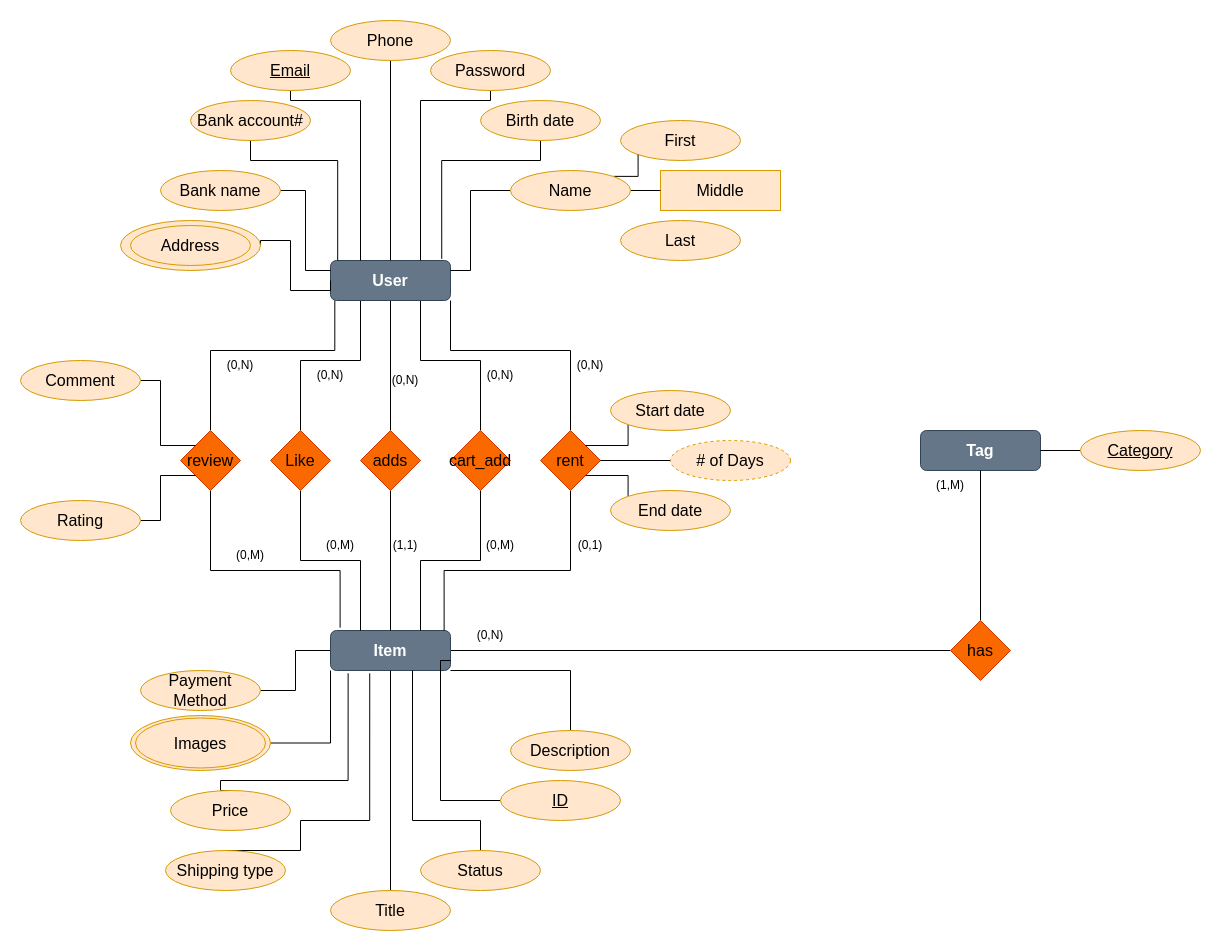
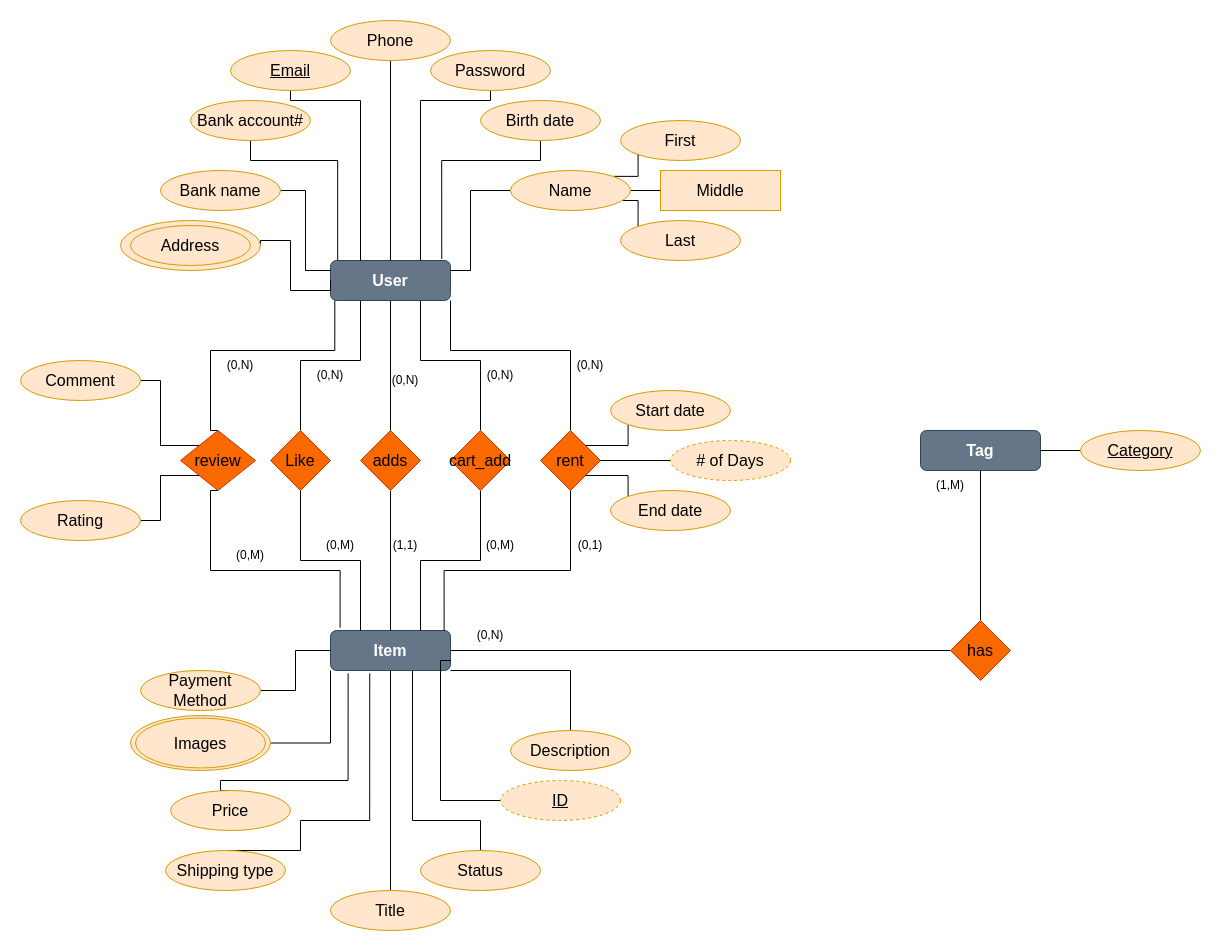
edge "Name" -- "Last": added
node "review": size 60x60 -> 75x60
node "ID": style solid -> dashed
